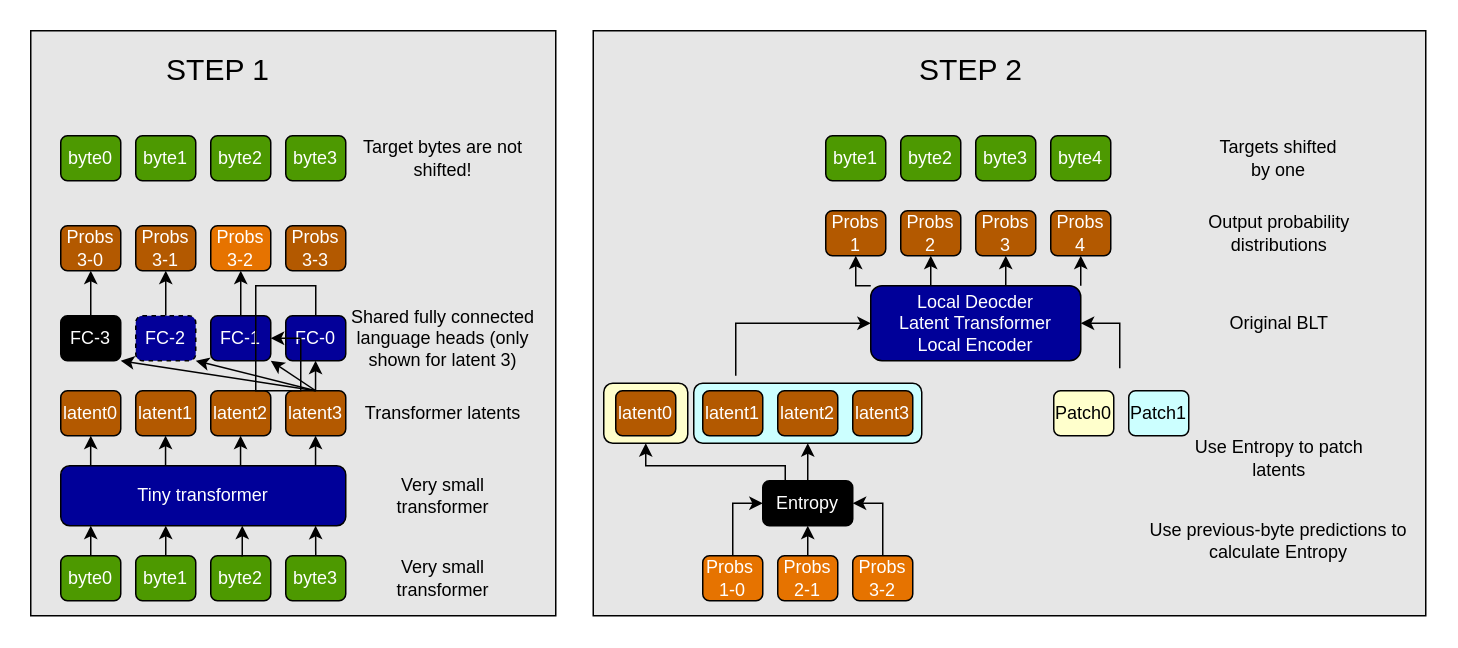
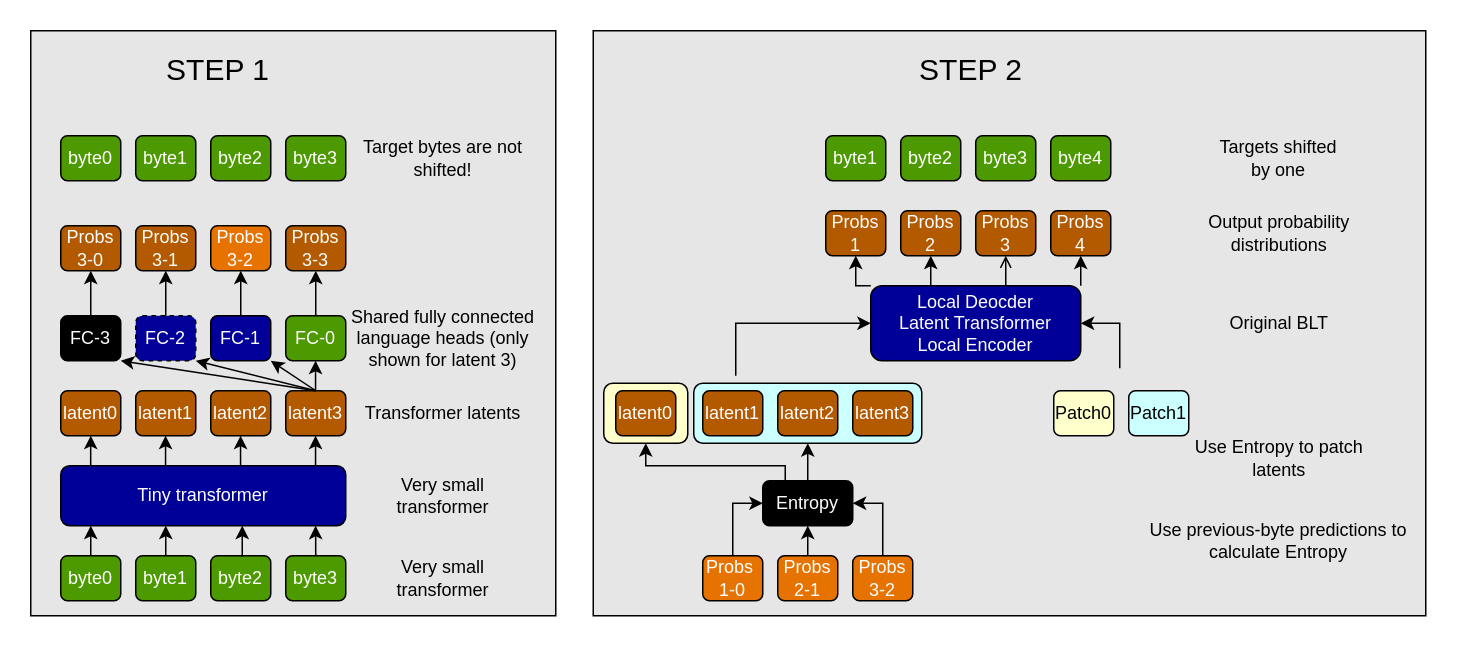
edge "Local Deocder Latent Transformer Local Encoder" -> "Probs 3": arrowhead classic -> open
edge "FC-0" -> "FC-1": now "FC-0" -> "Probs 3-3"
node "FC-0": fillcolor #030099 -> #4d9901
